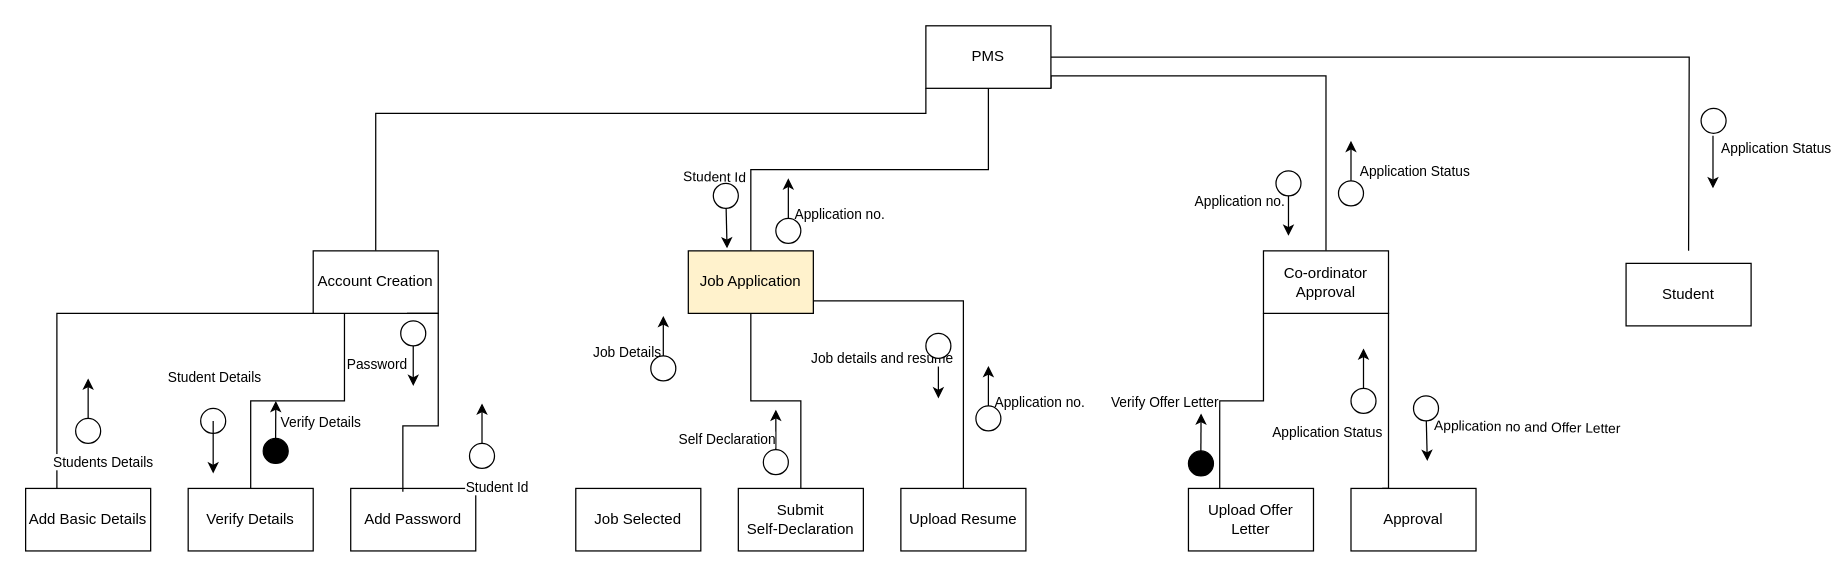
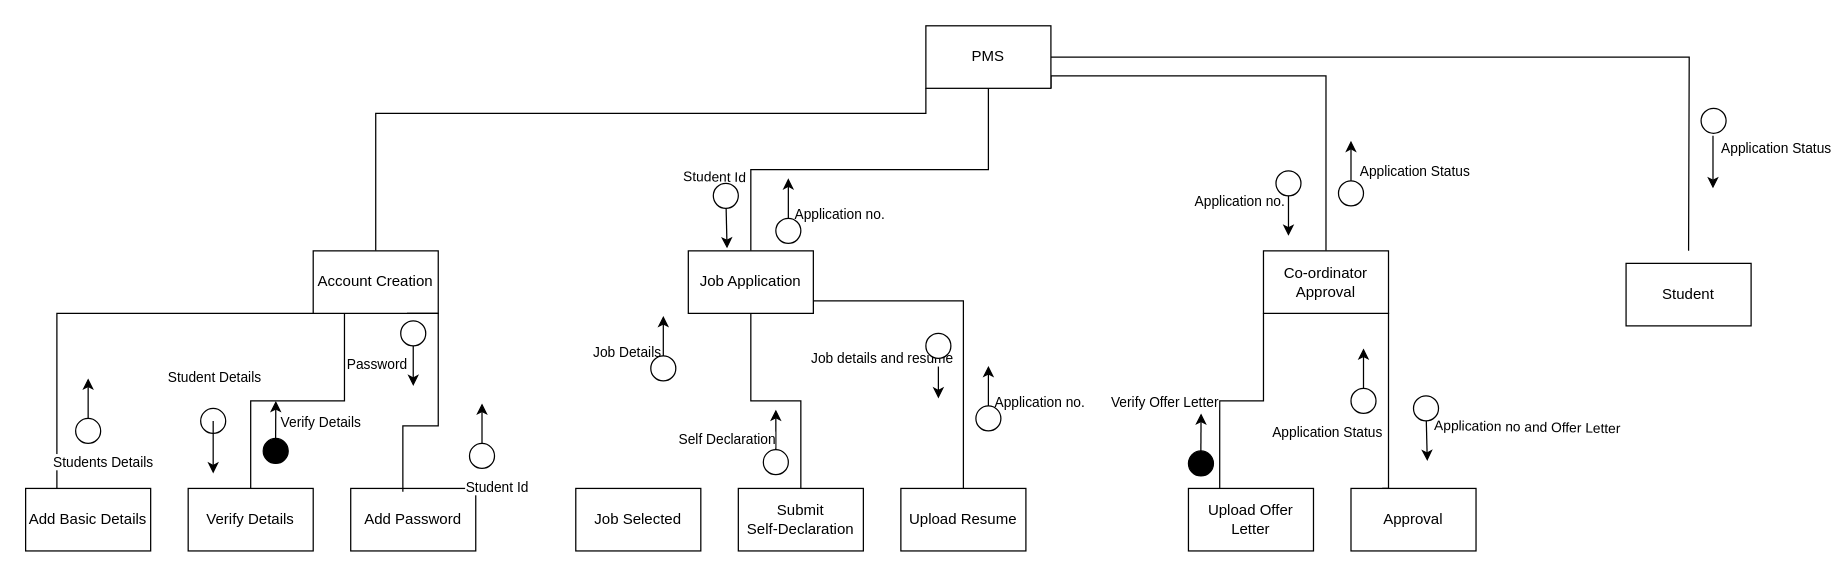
node "Job Application": fillcolor #fff2cc -> #ffffff
